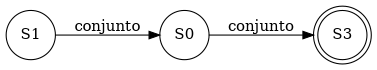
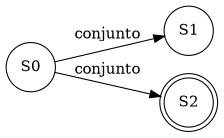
edge "S1" -> "S0": reversed
node "S3": label "S3" -> "S2"
